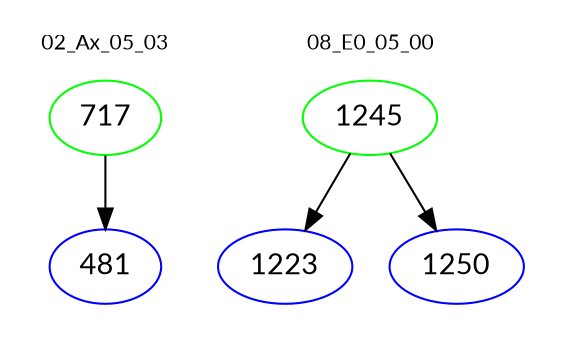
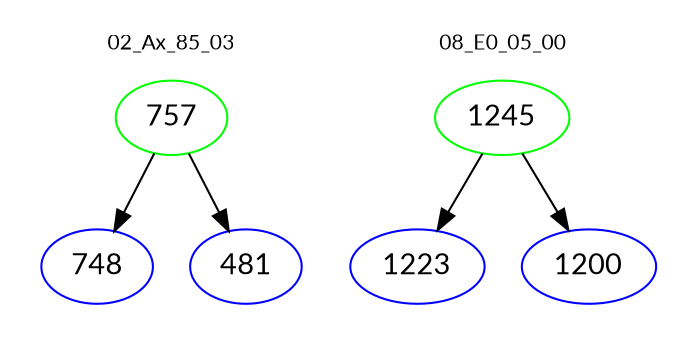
cluster "02_Ax_05_03": label "02_Ax_05_03" -> "02_Ax_85_03"
node "717": label "717" -> "757"
node "748": added
node "1250": label "1250" -> "1200"
